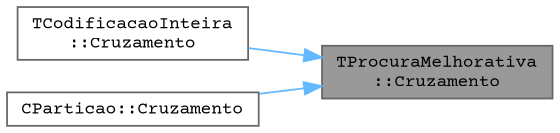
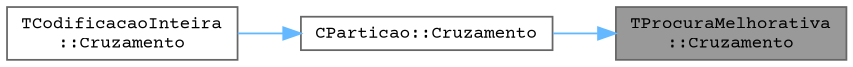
edge "TCodificacaoInteira ::Cruzamento" -> "TProcuraMelhorativa ::Cruzamento": now "TCodificacaoInteira ::Cruzamento" -> "CParticao::Cruzamento"
